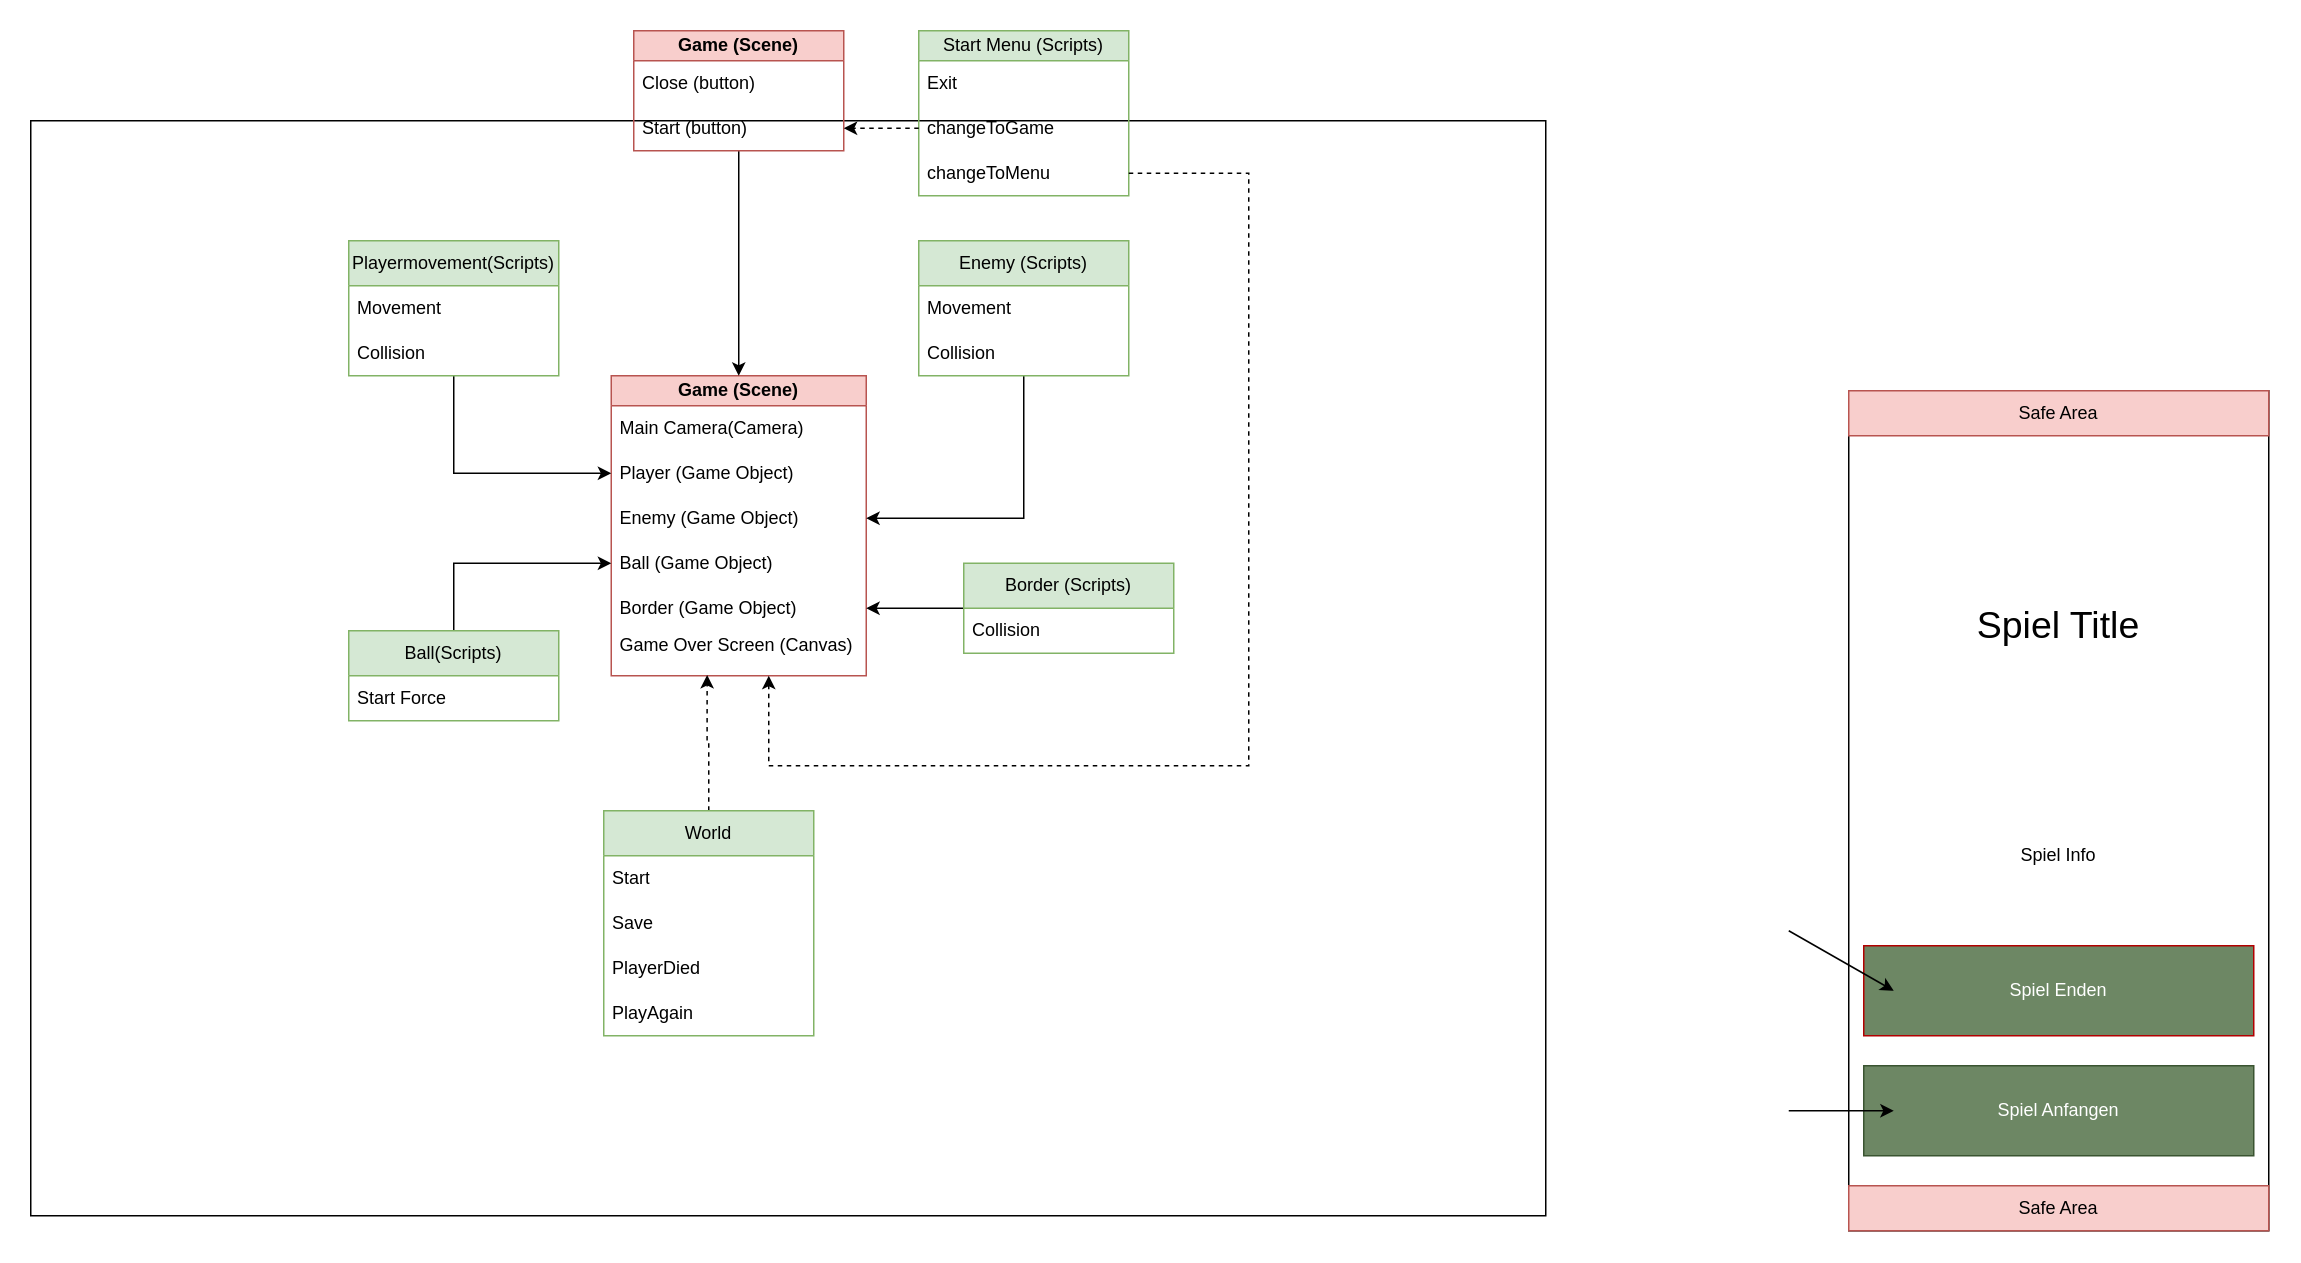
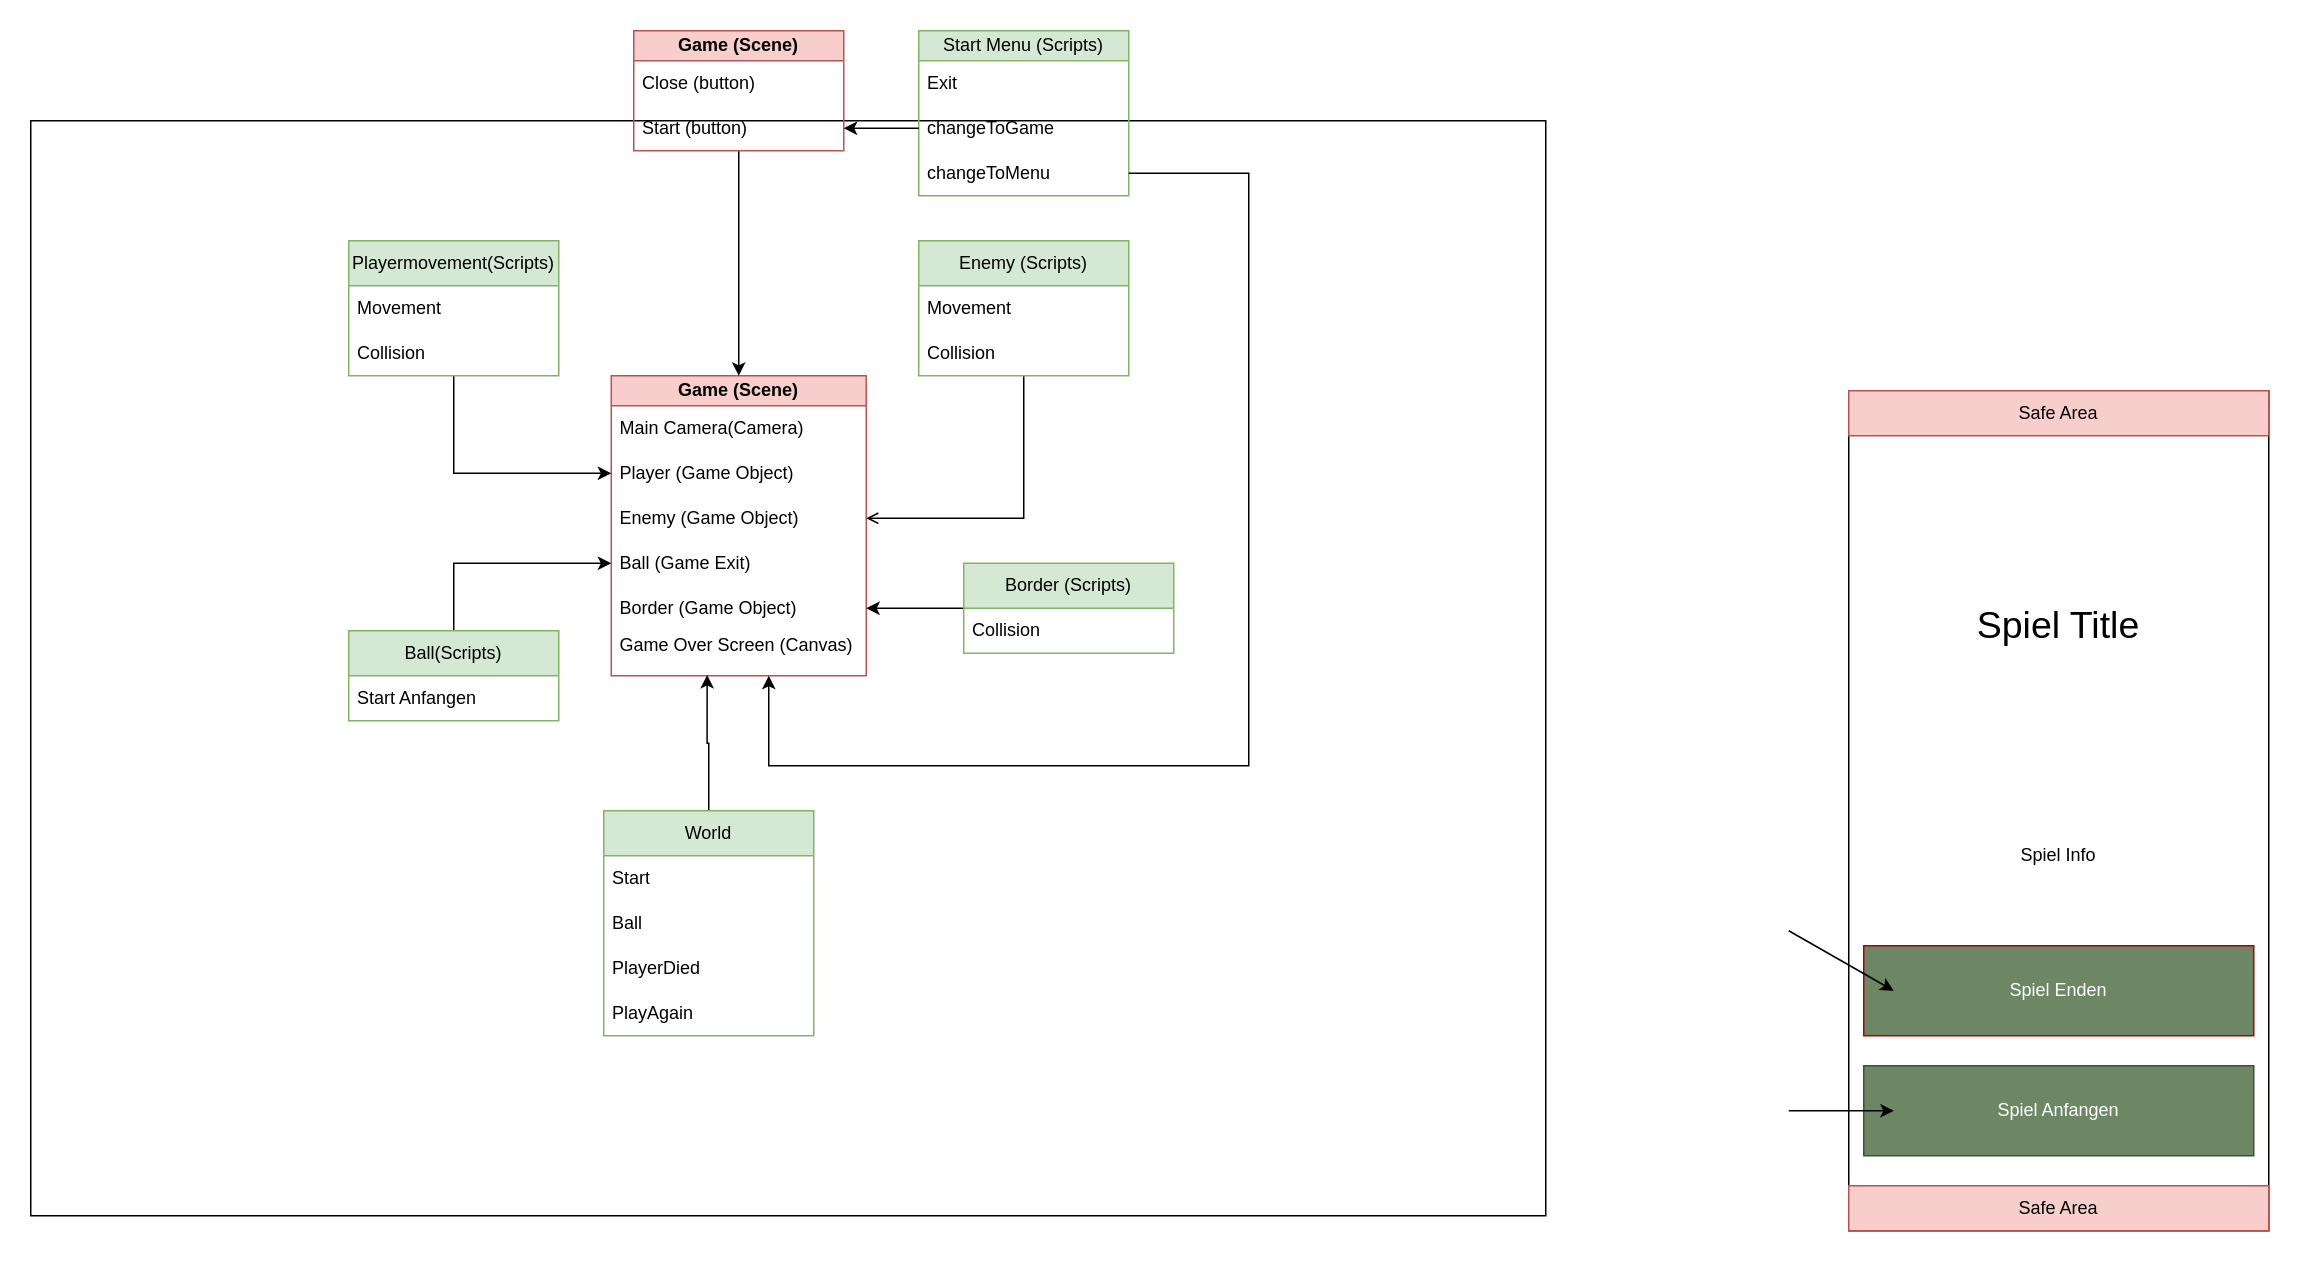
edge "changeToGame" -> "Start (button)": style dashed -> solid
edge "Enemy (Scripts)" -> "Enemy (Game Object)": arrowhead classic -> open
node "Ball (Game Object)": label "Ball (Game Object)" -> "Ball (Game Exit)"
edge "changeToMenu" -> "Game Over Screen (Canvas)": style dashed -> solid
node "Start Force": label "Start Force" -> "Start Anfangen"
edge "World" -> "Game Over Screen (Canvas)": style dashed -> solid
node "Save": label "Save" -> "Ball"
